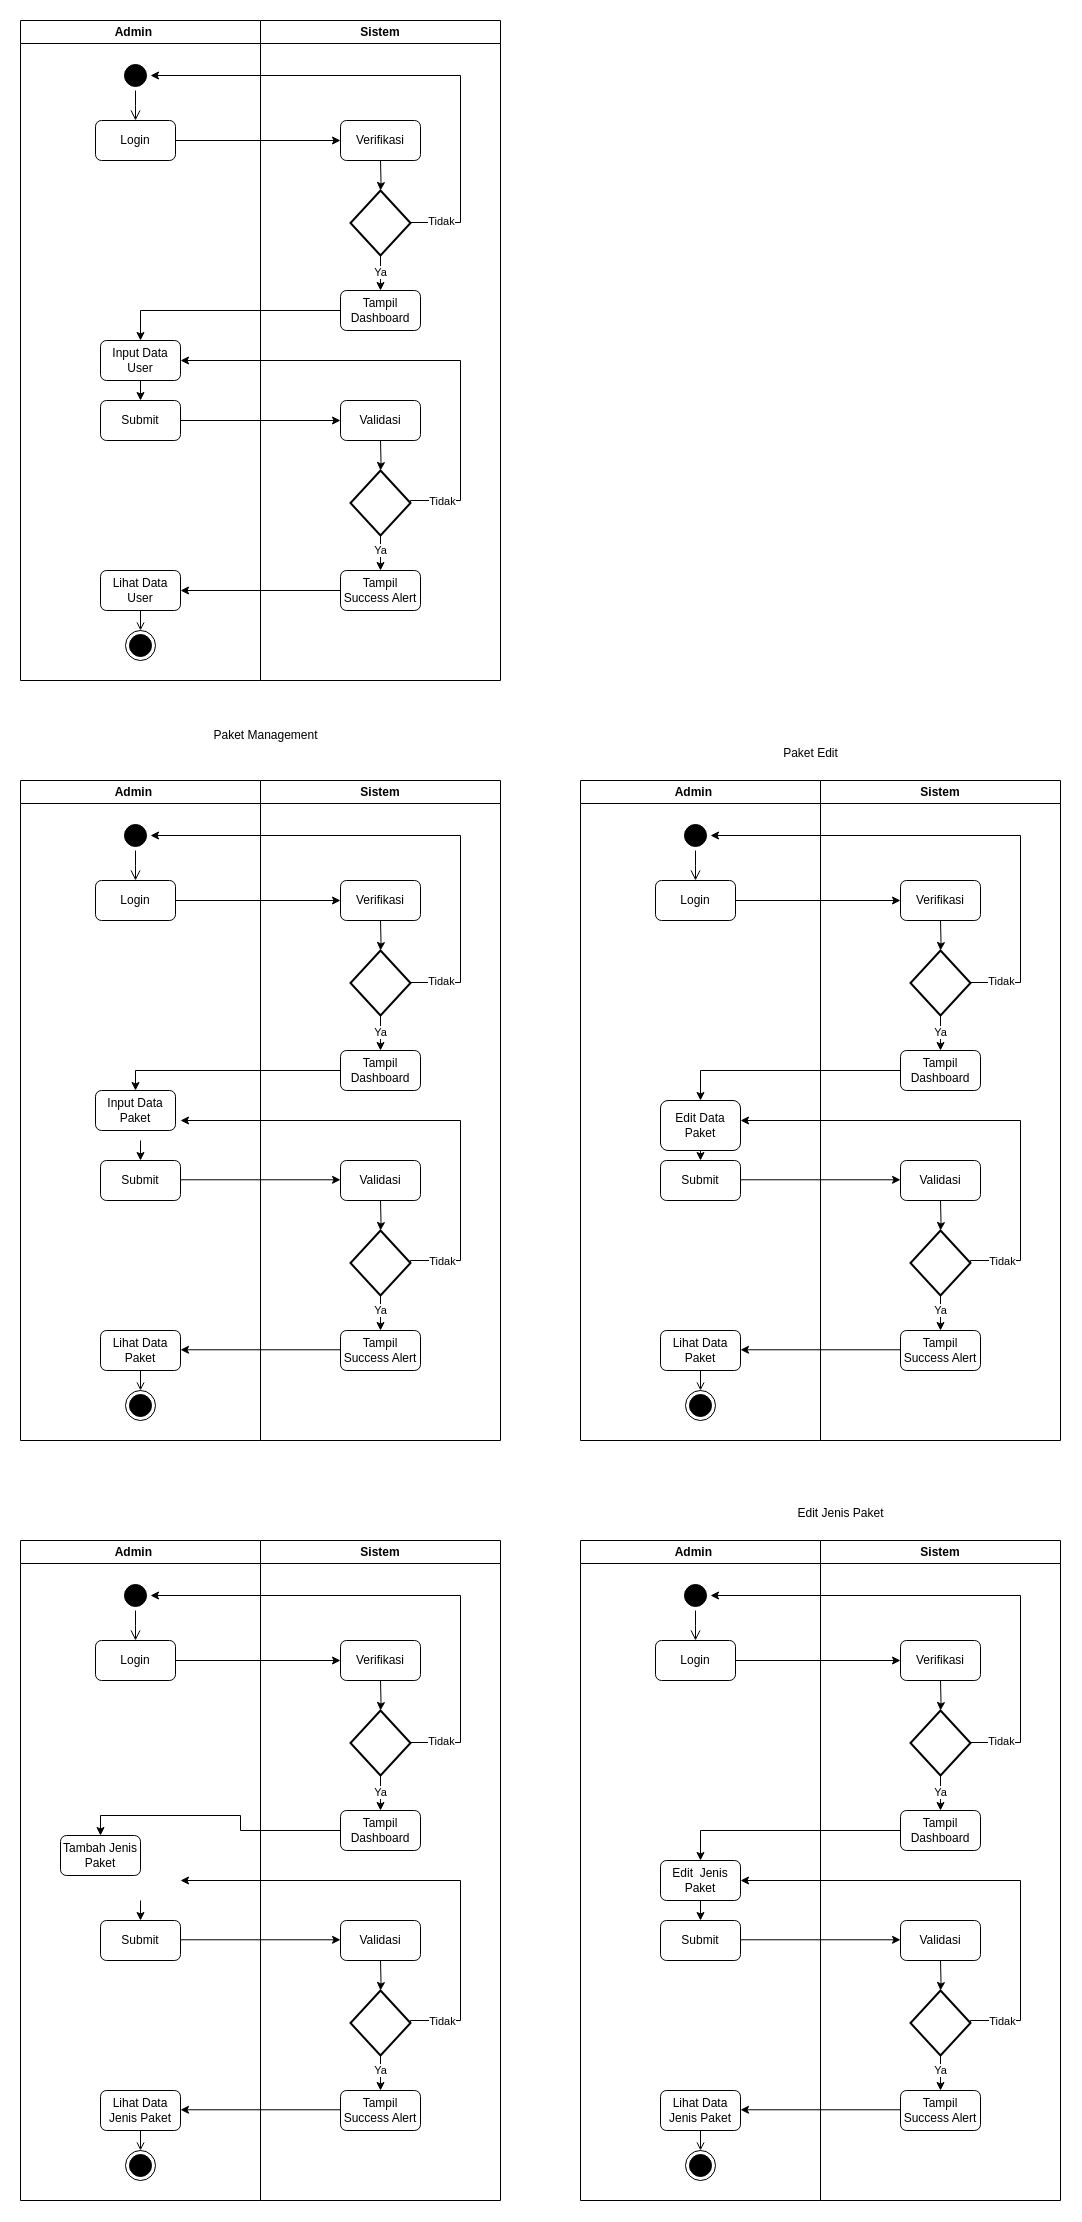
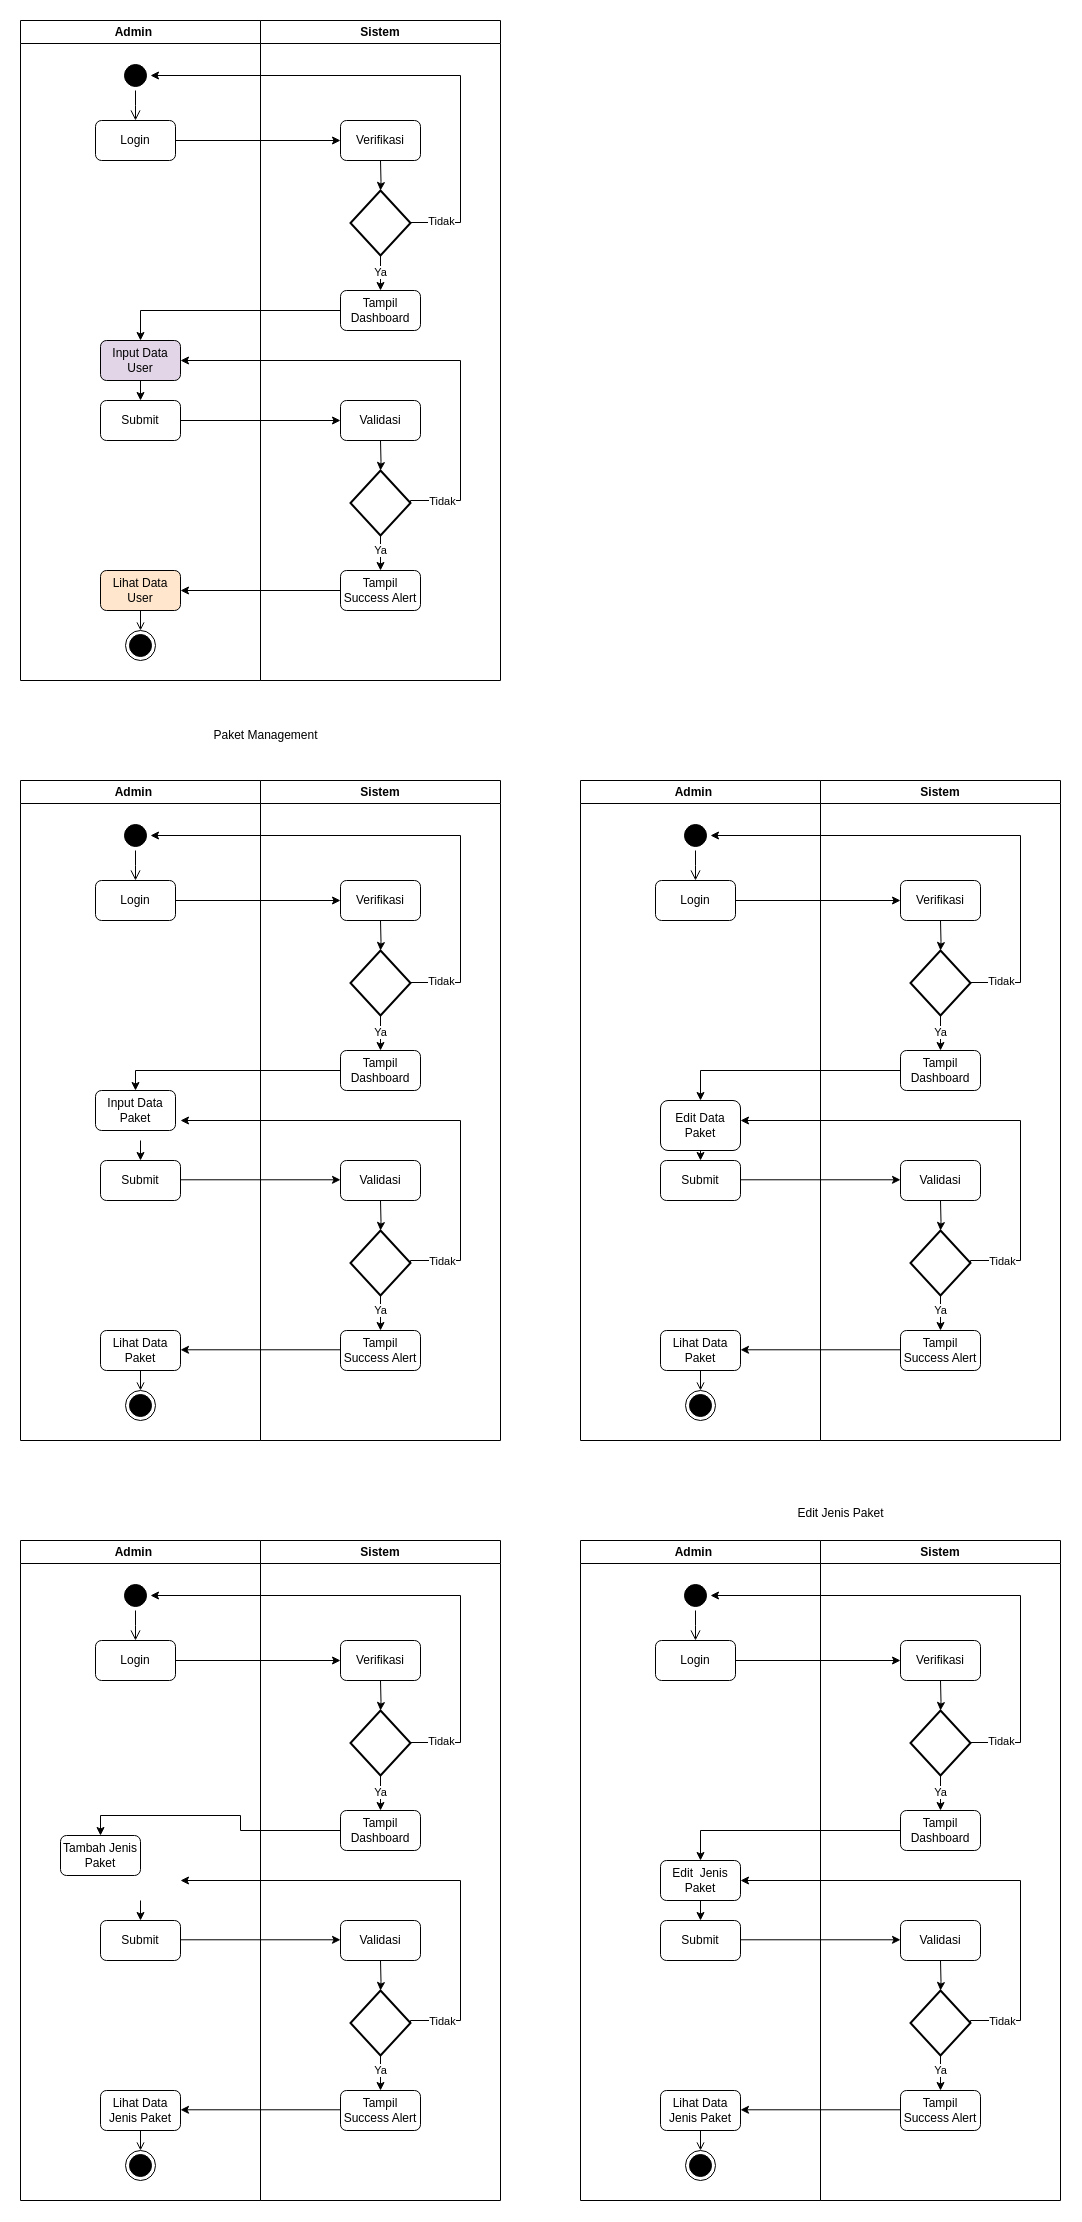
node "Input Data User": fillcolor #ffffff -> #e1d5e7
node "Lihat Data User": fillcolor #ffffff -> #ffe6cc
node "Paket Edit": removed
